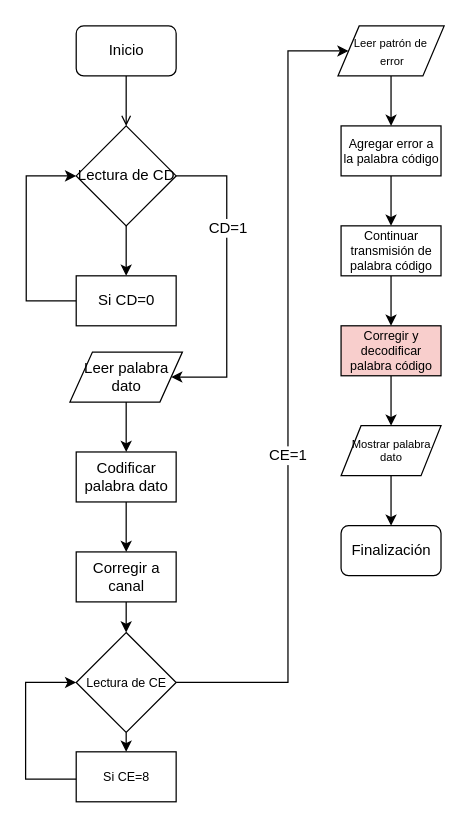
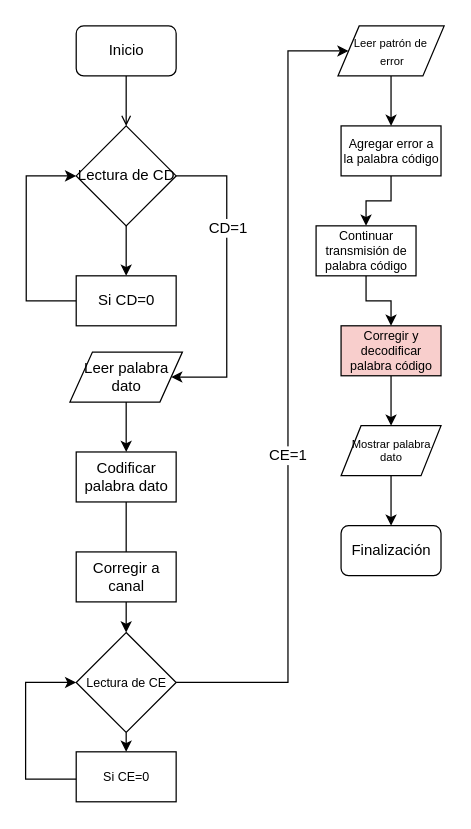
node "Continuar transmisión de palabra código": moved (391, 251) -> (366, 251)
edge "Codificar palabra dato" -> "Corregir a canal": arrowhead classic -> none
node "Si CE=8": label "Si CE=8" -> "Si CE=0"
